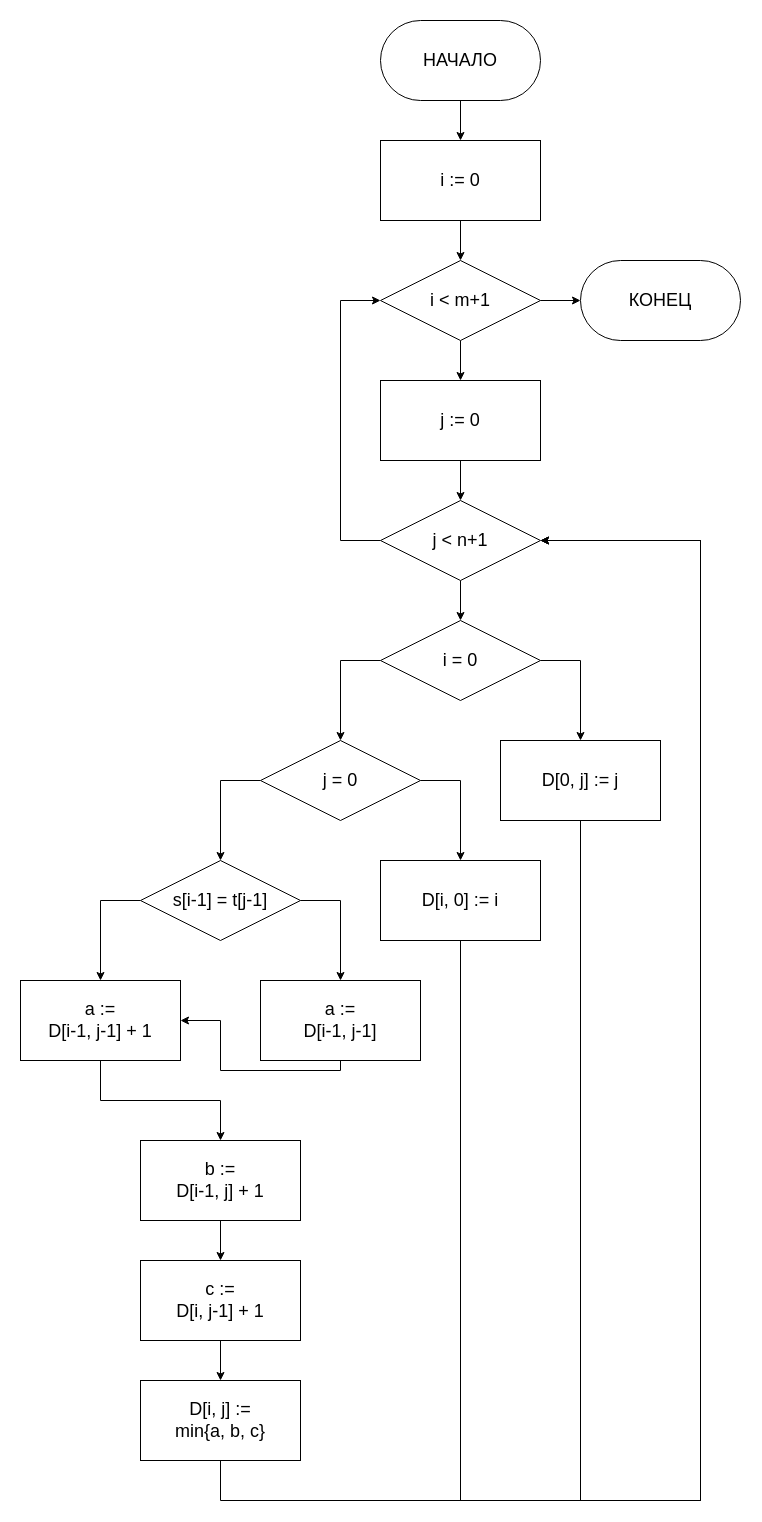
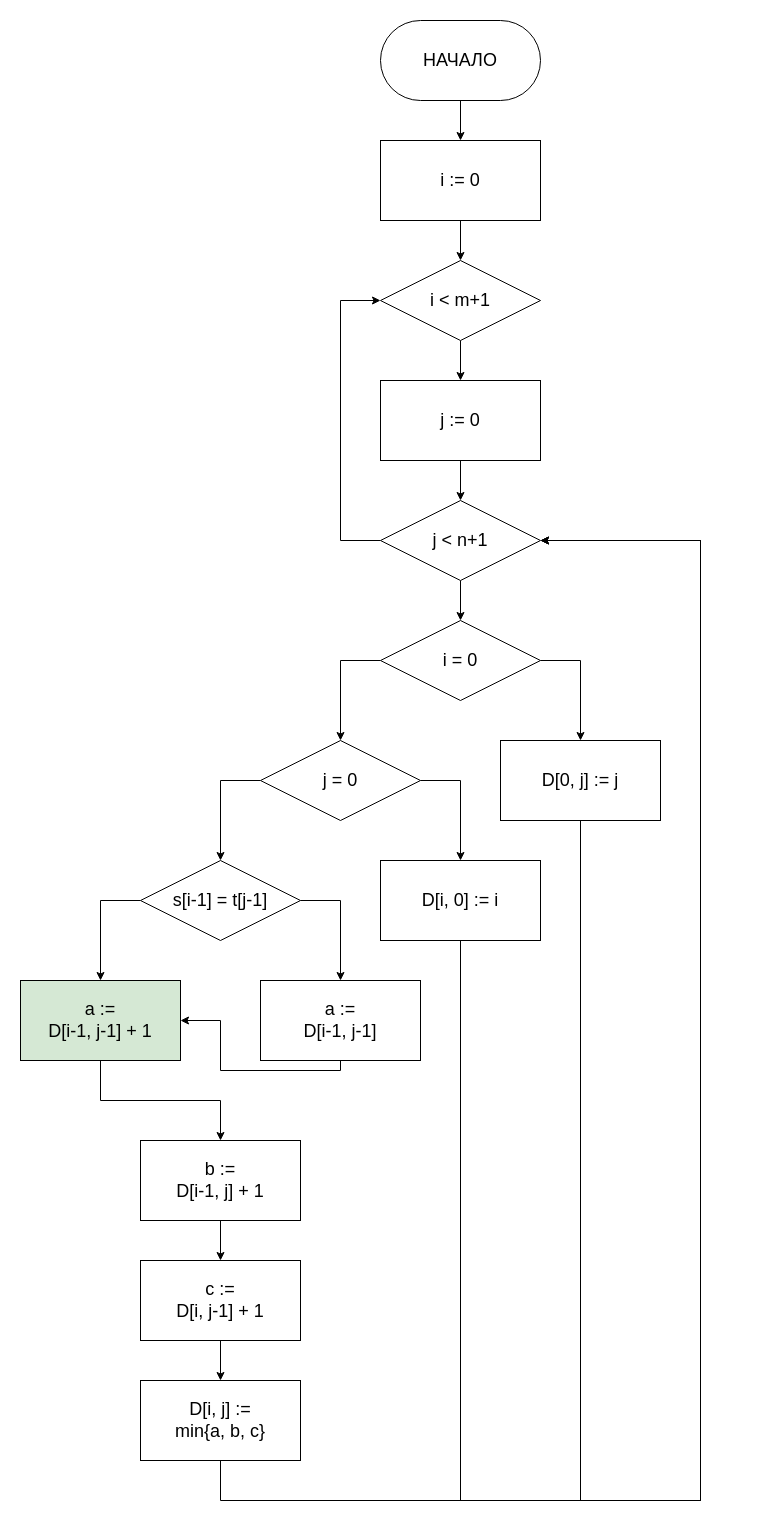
edge "i < m+1" -> "КОНЕЦ": removed
node "КОНЕЦ": removed
node "a :=D[i-1, j-1] + 1": fillcolor #ffffff -> #d5e8d4
